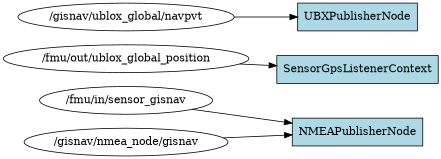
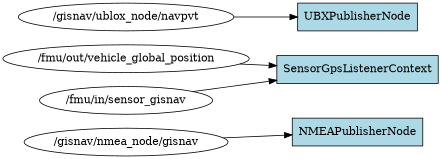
node "/gisnav/ublox_global/navpvt": label "/gisnav/ublox_global/navpvt" -> "/gisnav/ublox_node/navpvt"
node "/fmu/out/ublox_global_position": label "/fmu/out/ublox_global_position" -> "/fmu/out/vehicle_global_position"
edge "/fmu/in/sensor_gisnav" -> "NMEAPublisherNode": now "/fmu/in/sensor_gisnav" -> "SensorGpsListenerContext"
